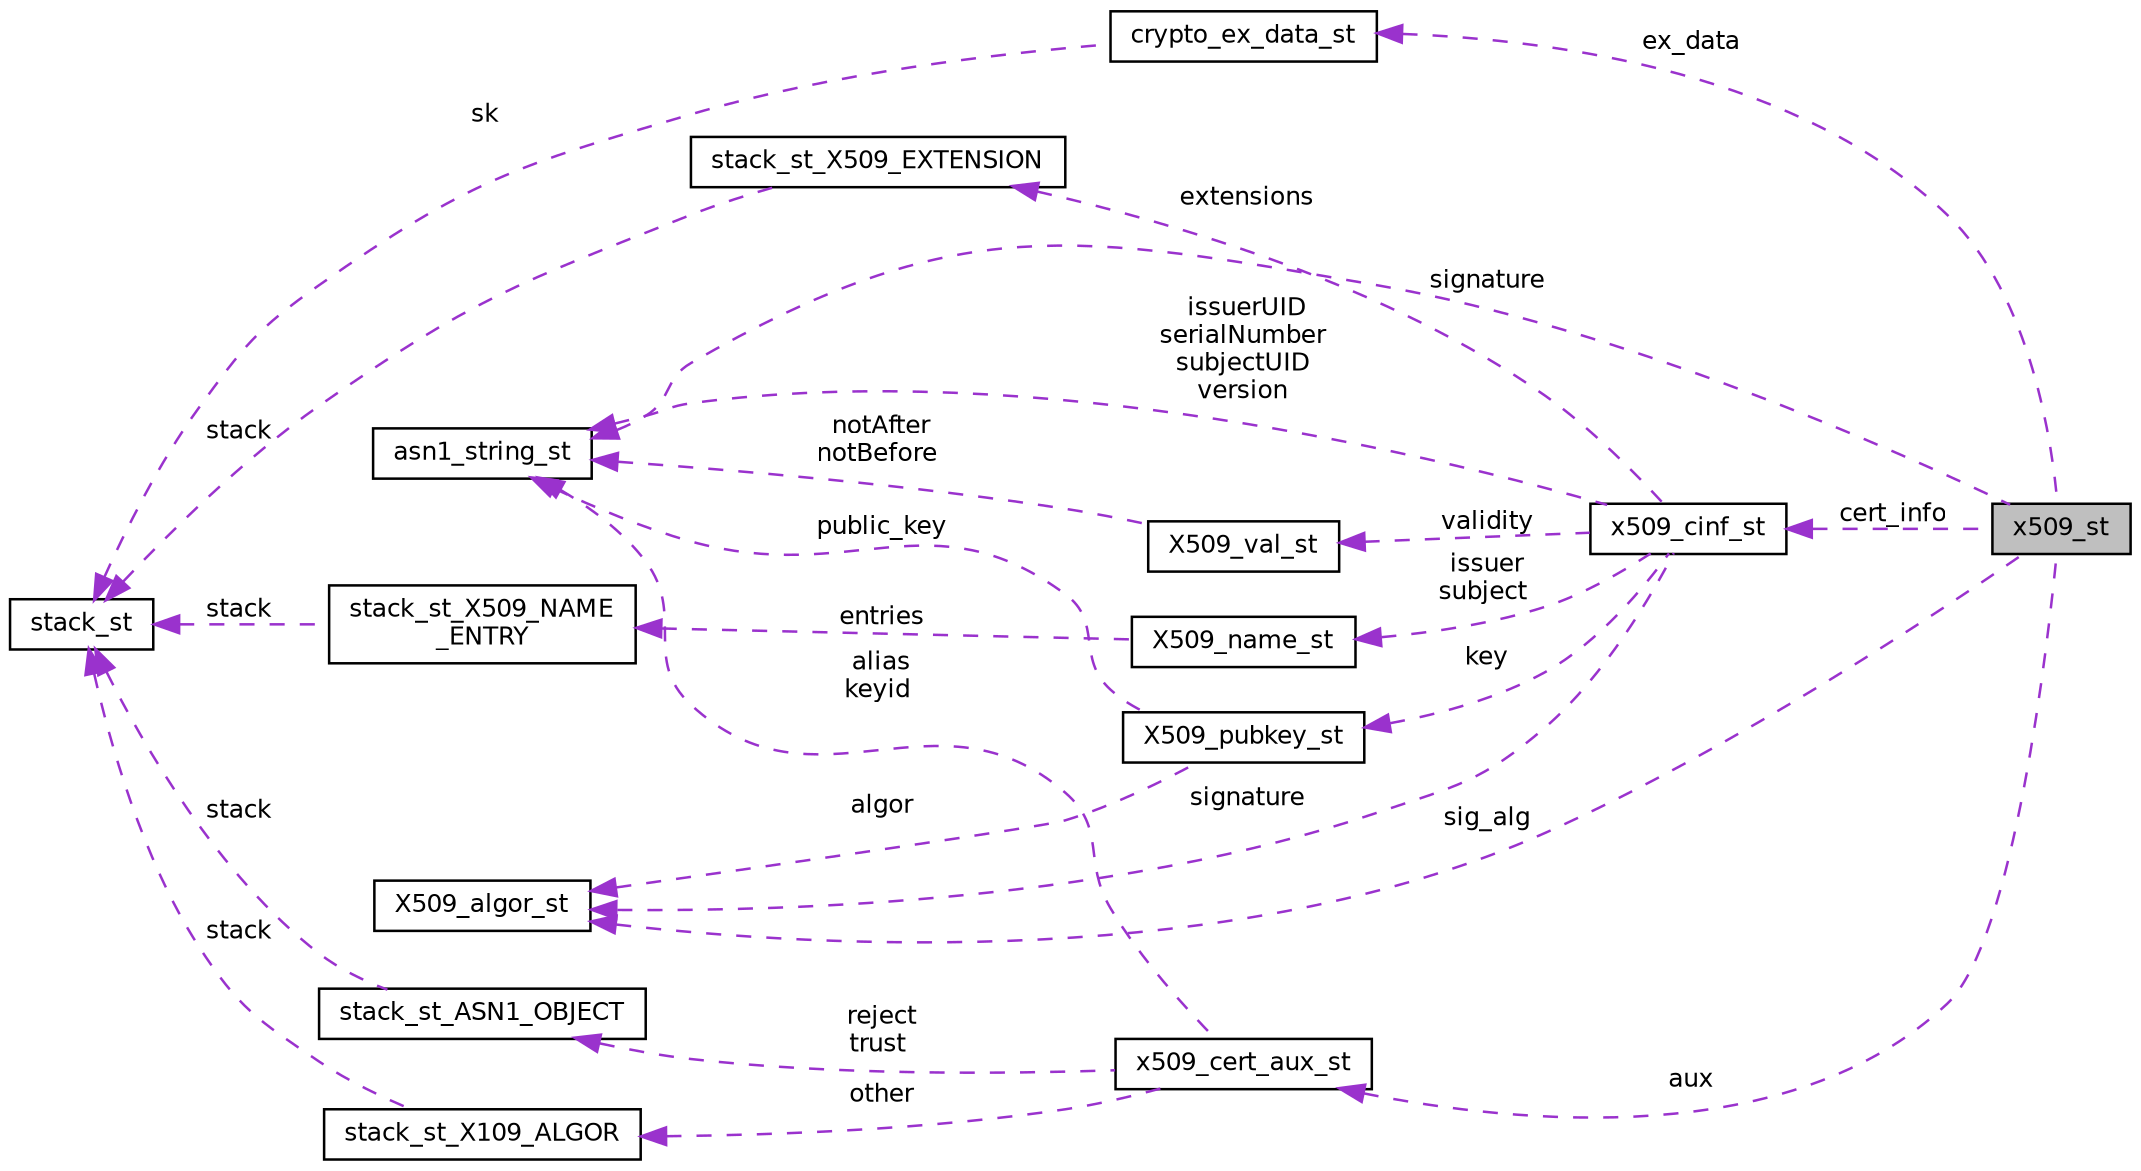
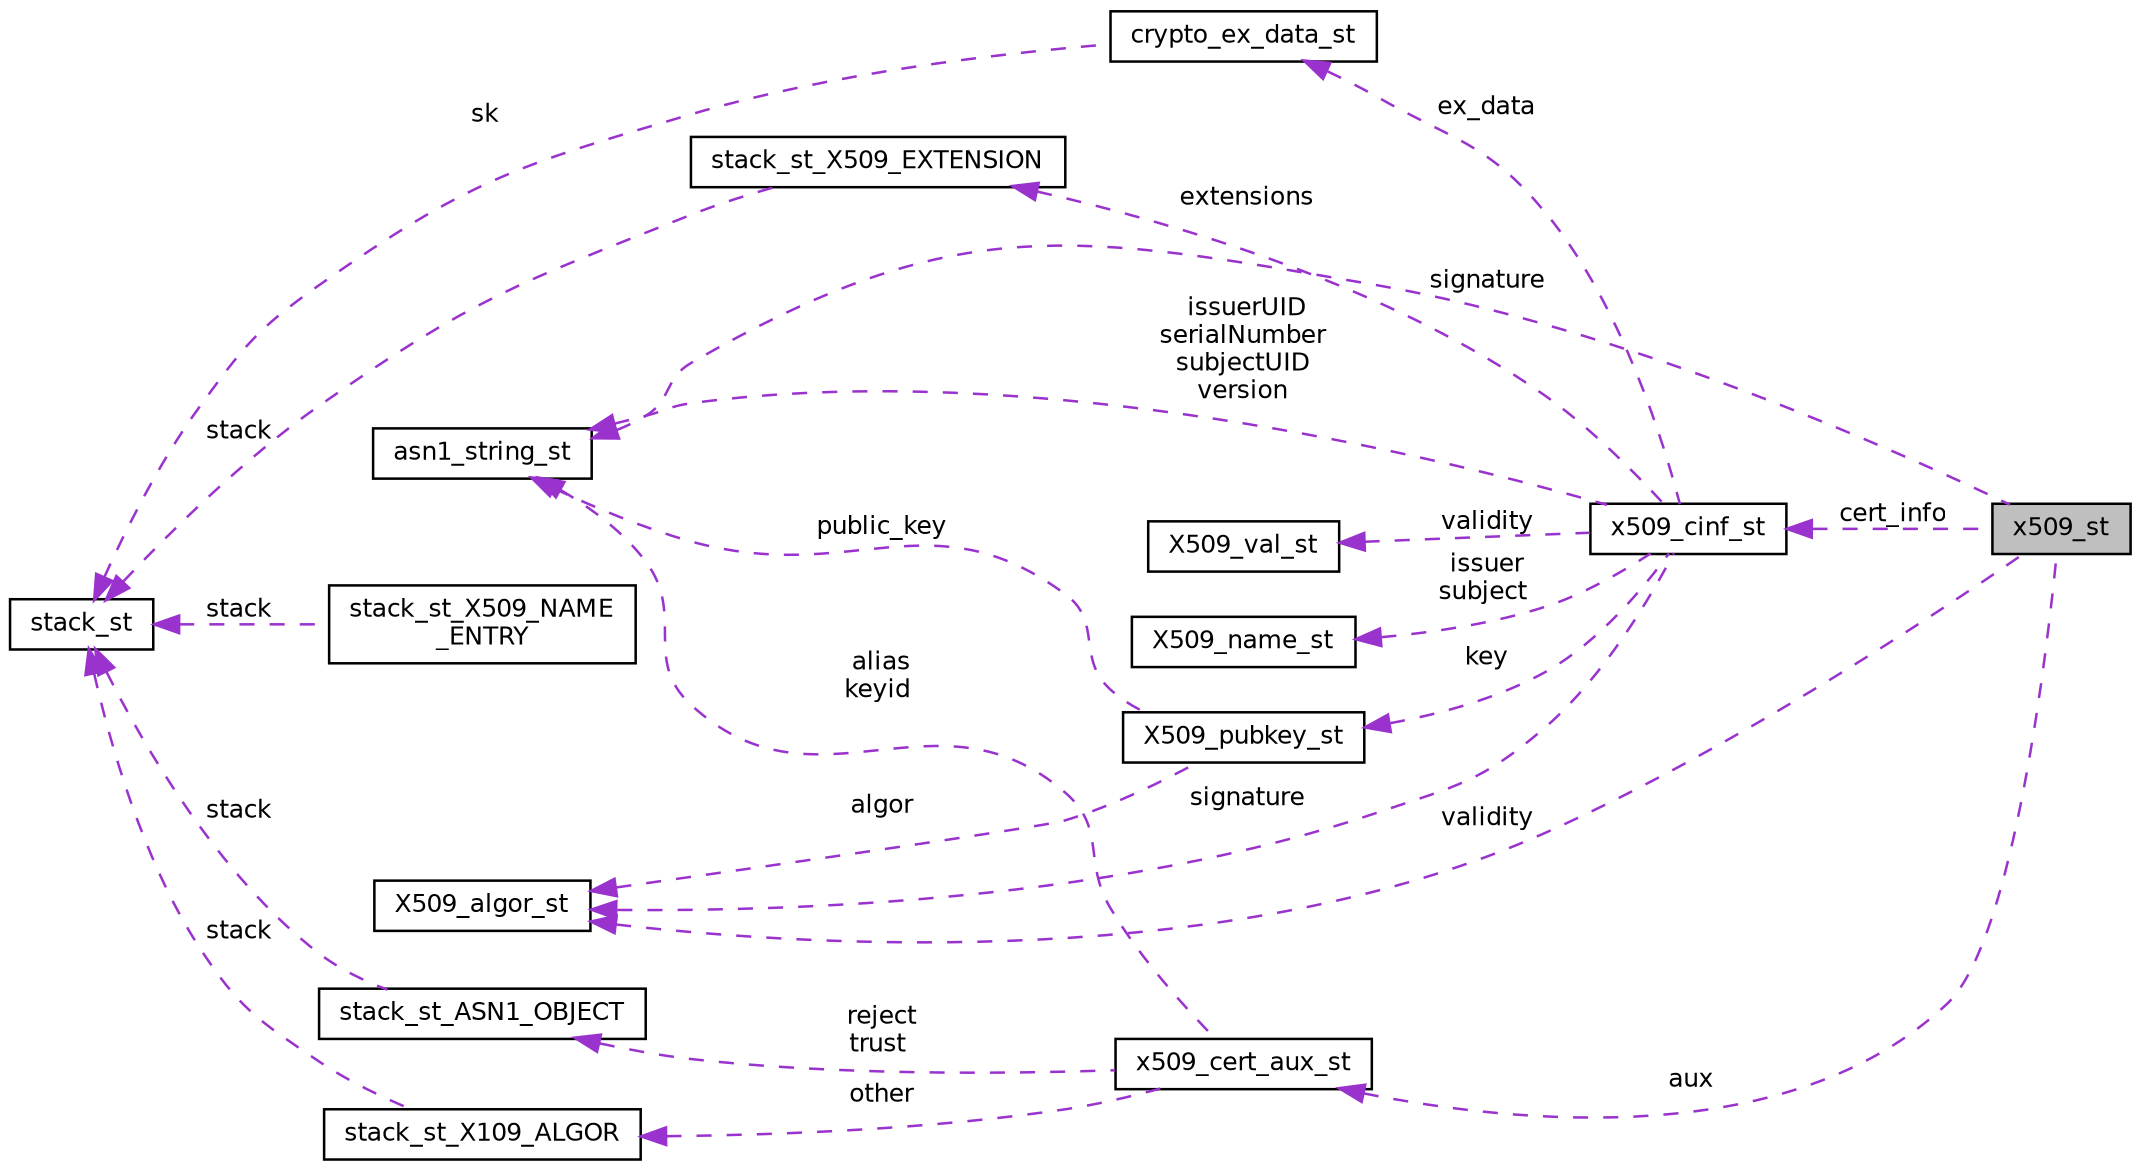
edge "x509_st" -> "crypto_ex_data_st": now "x509_cinf_st" -> "crypto_ex_data_st"
edge "X509_val_st" -> "asn1_string_st": removed, label "notAfter notBefore"
edge "X509_name_st" -> "stack_st_X509_NAME _ENTRY": removed, label "entries"
edge "x509_st" -> "X509_algor_st": label " sig_alg" -> " validity"
